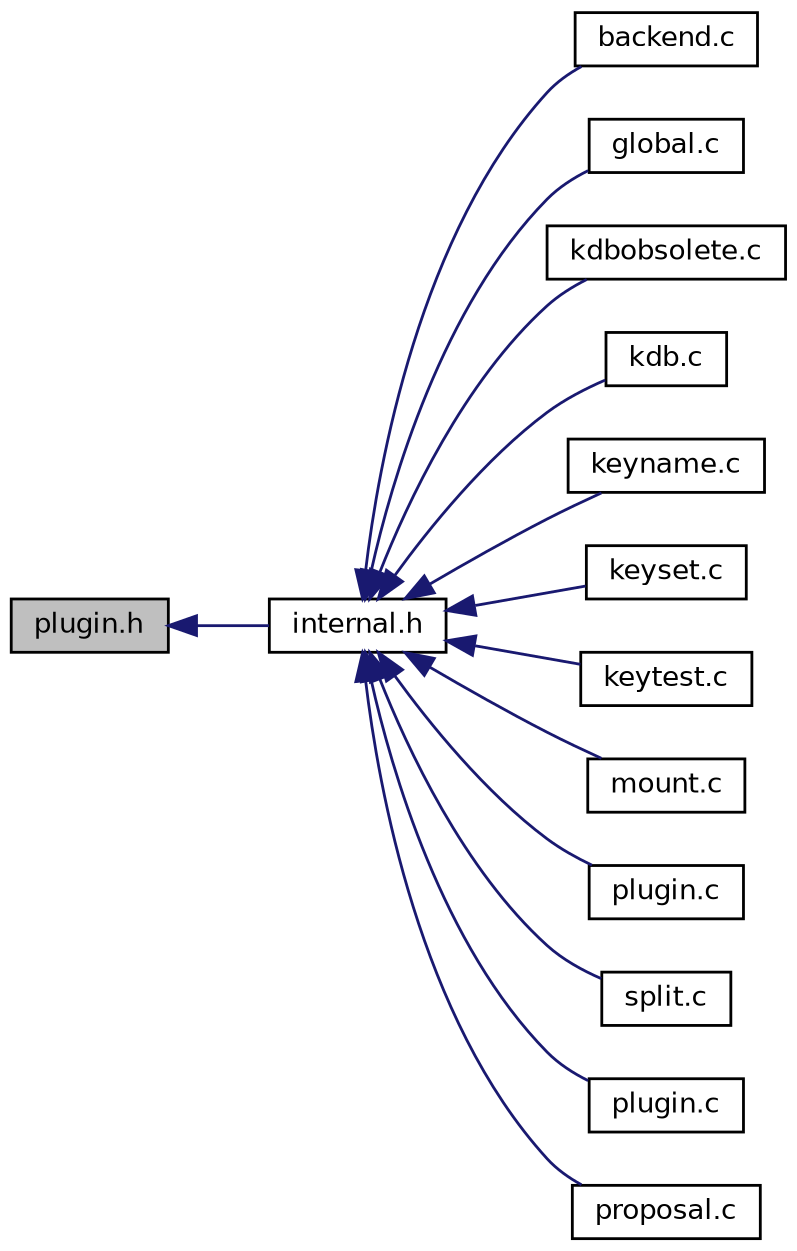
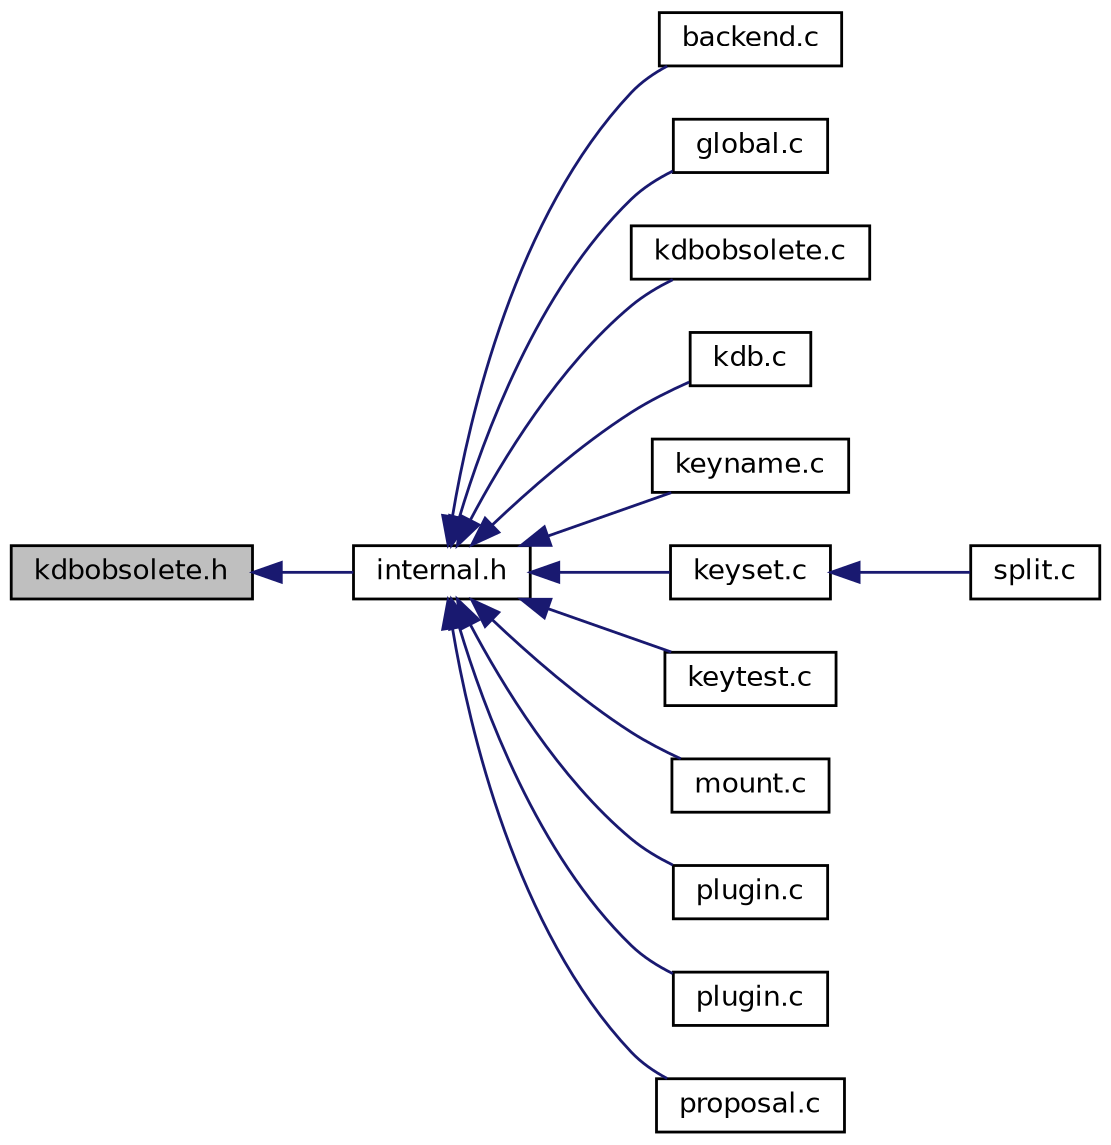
node "plugin.h": label "plugin.h" -> "kdbobsolete.h"
edge "split.c" -> "internal.h": now "split.c" -> "keyset.c"
